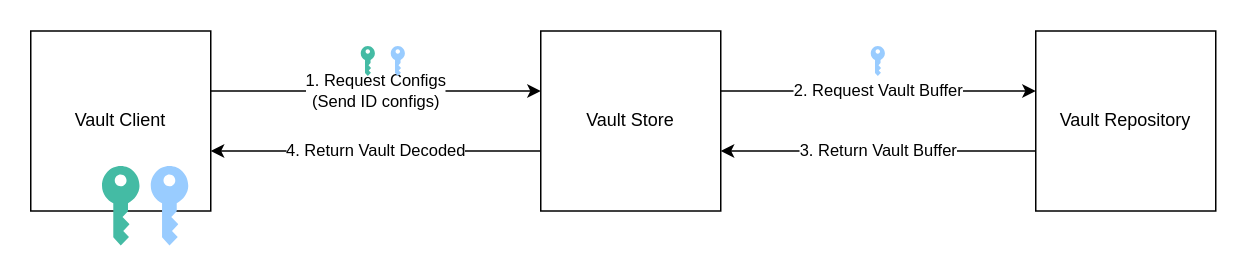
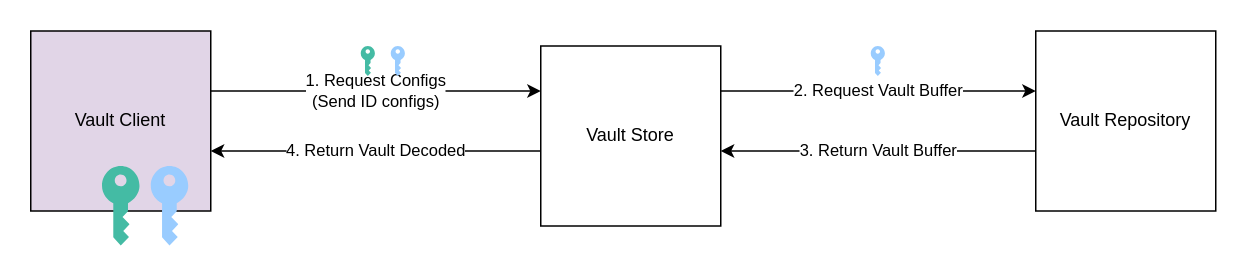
node "Vault Client": fillcolor #ffffff -> #e1d5e7
node "Vault Store": moved (631, 121) -> (631, 136)
